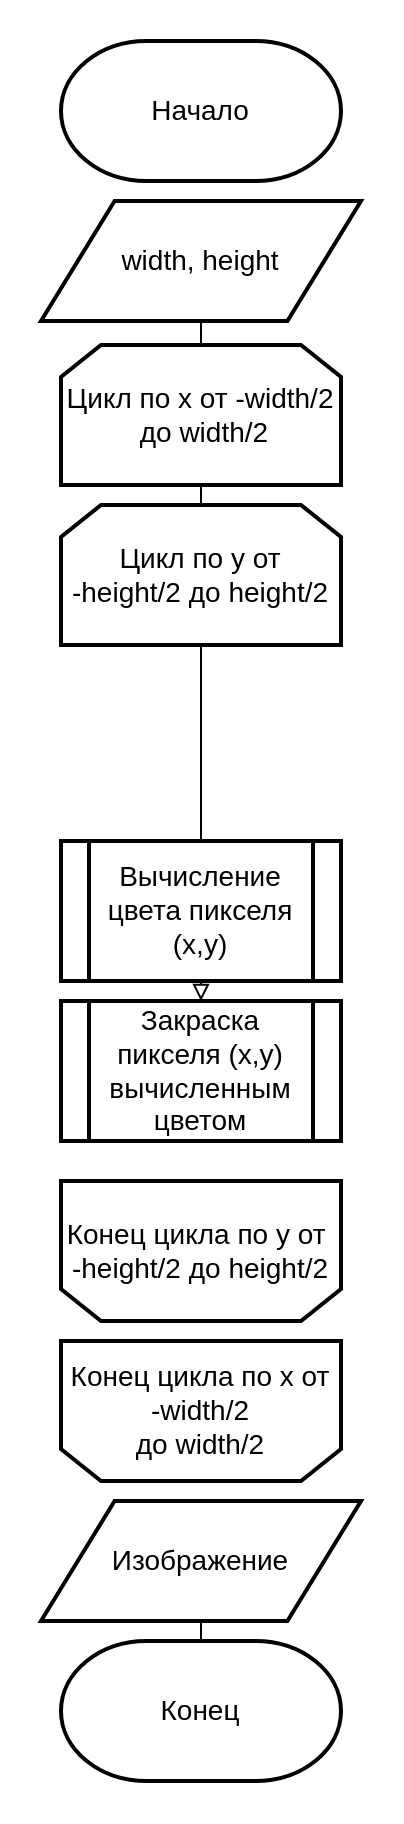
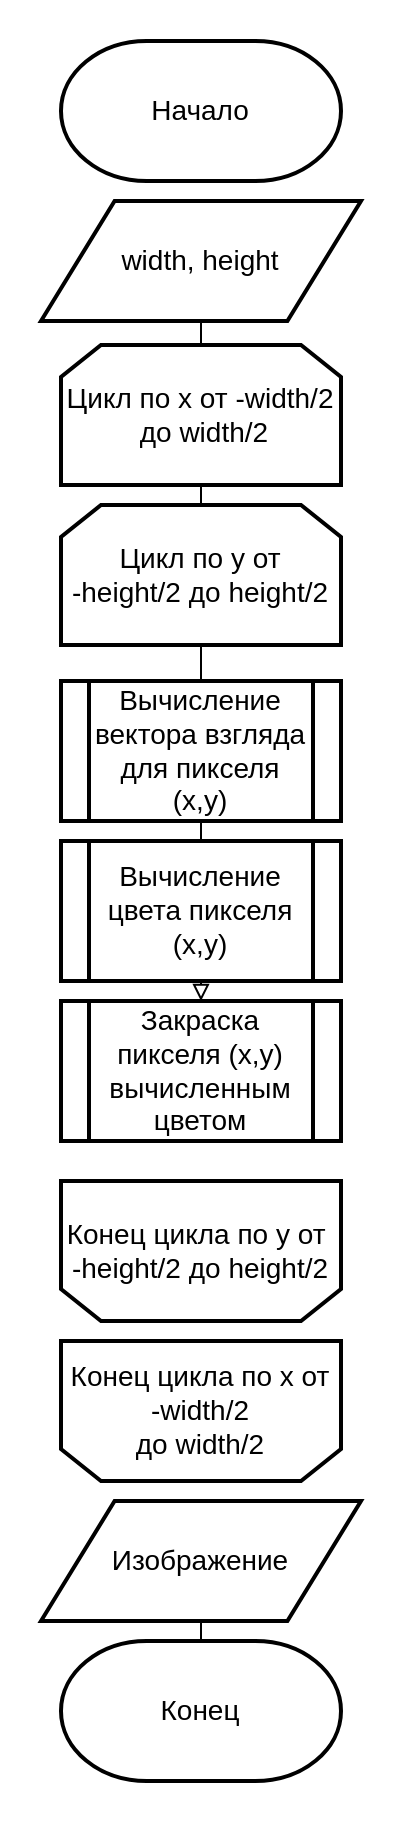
node "Вычисление вектора взгляда для пикселя (x,y)": added
